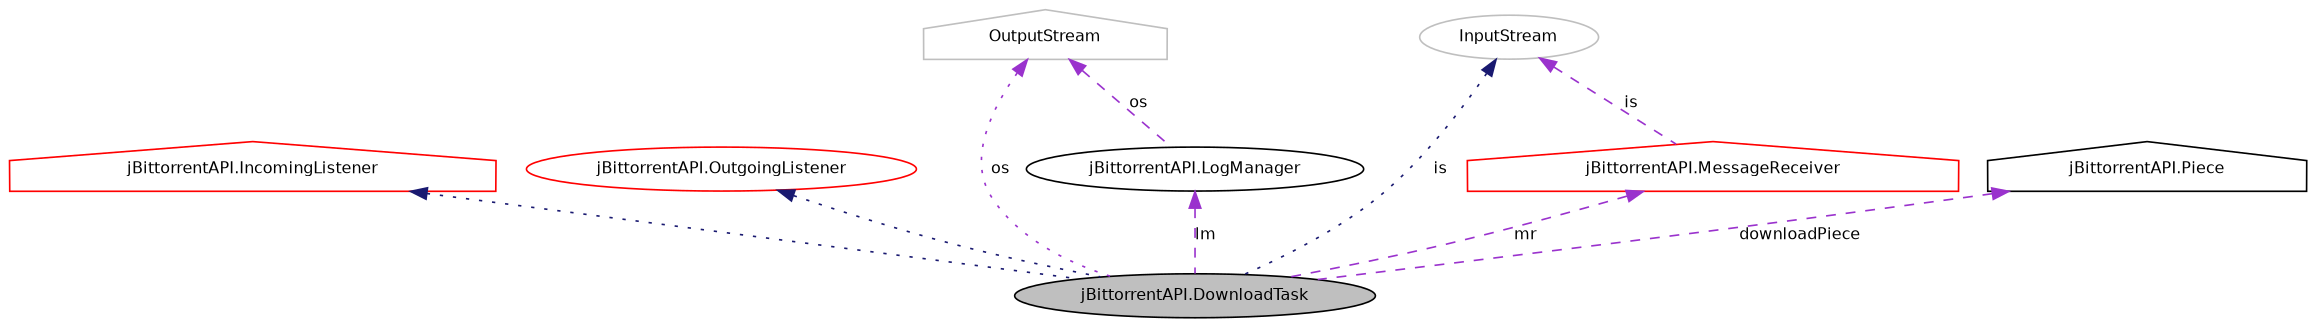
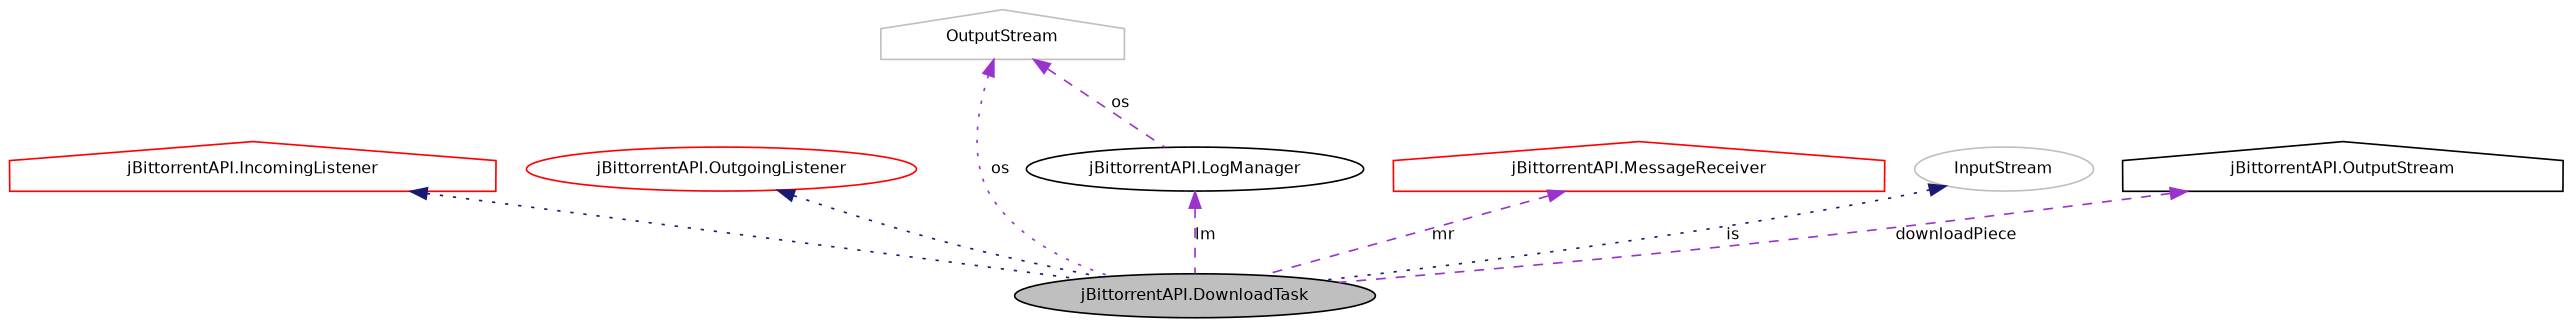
edge "jBittorrentAPI.MessageReceiver" -> "InputStream": removed, label "is"
node "jBittorrentAPI.Piece": label "jBittorrentAPI.Piece" -> "jBittorrentAPI.OutputStream"
